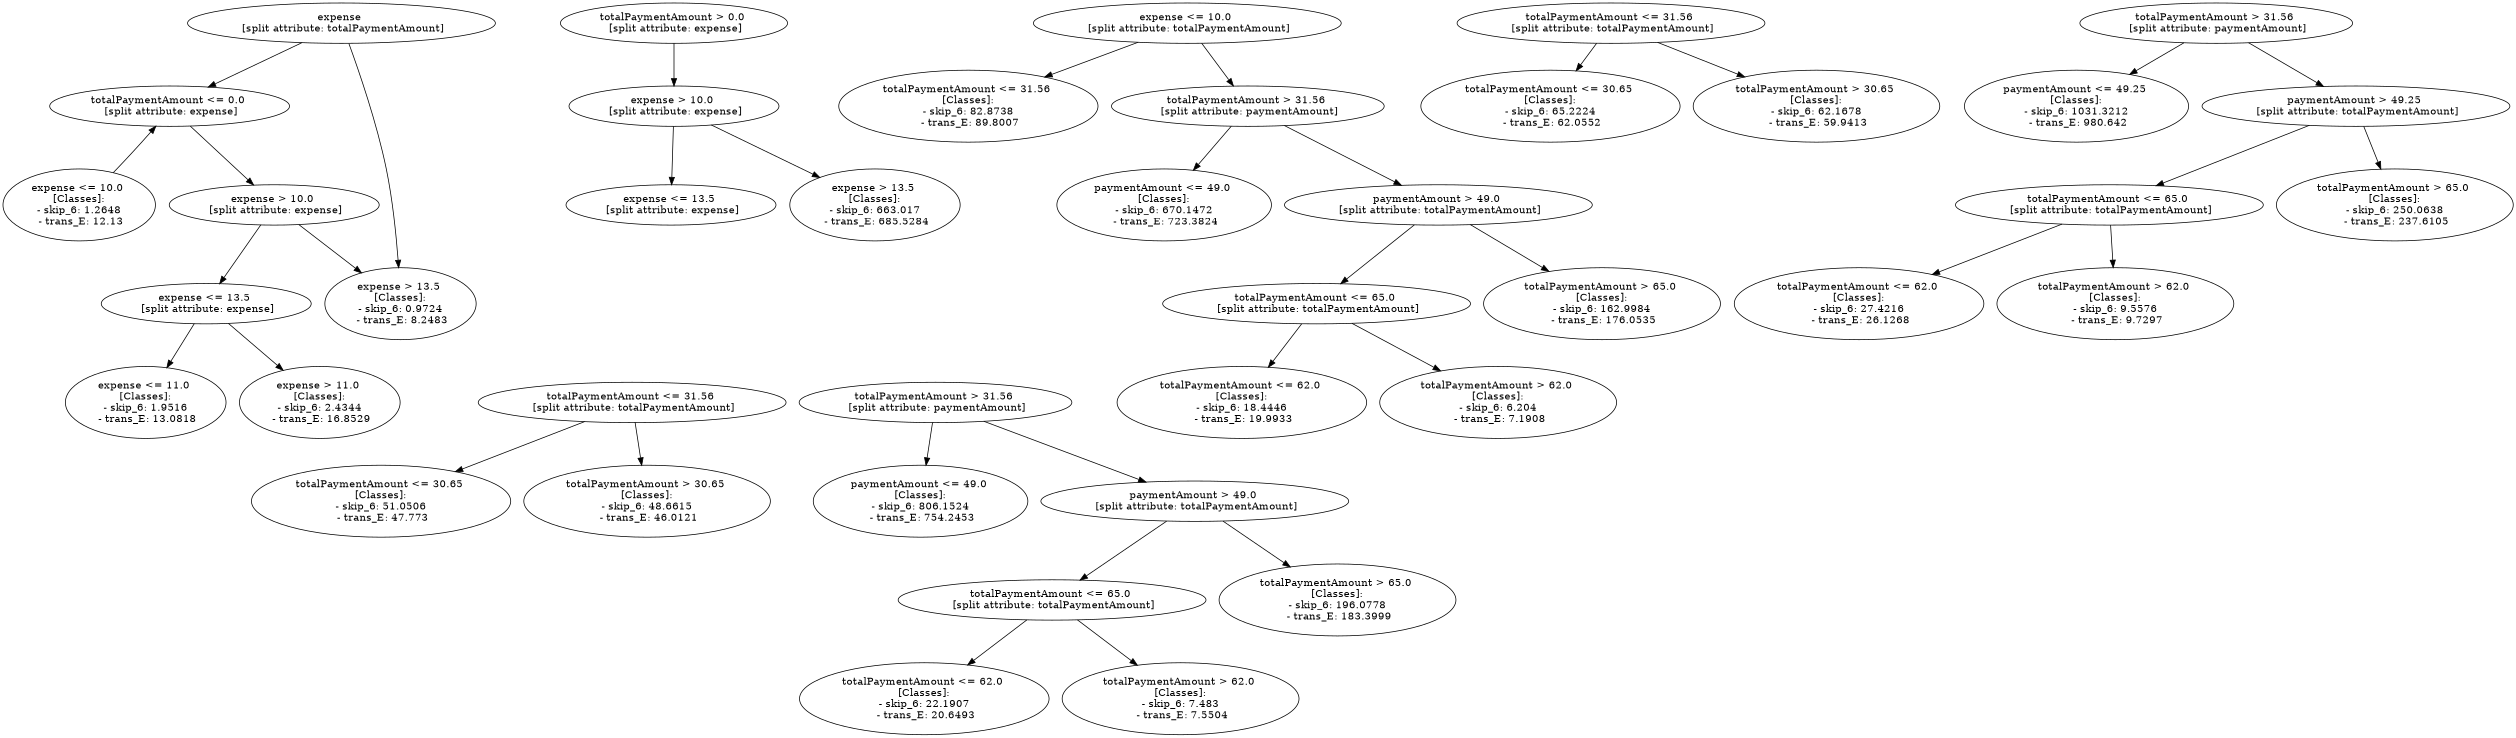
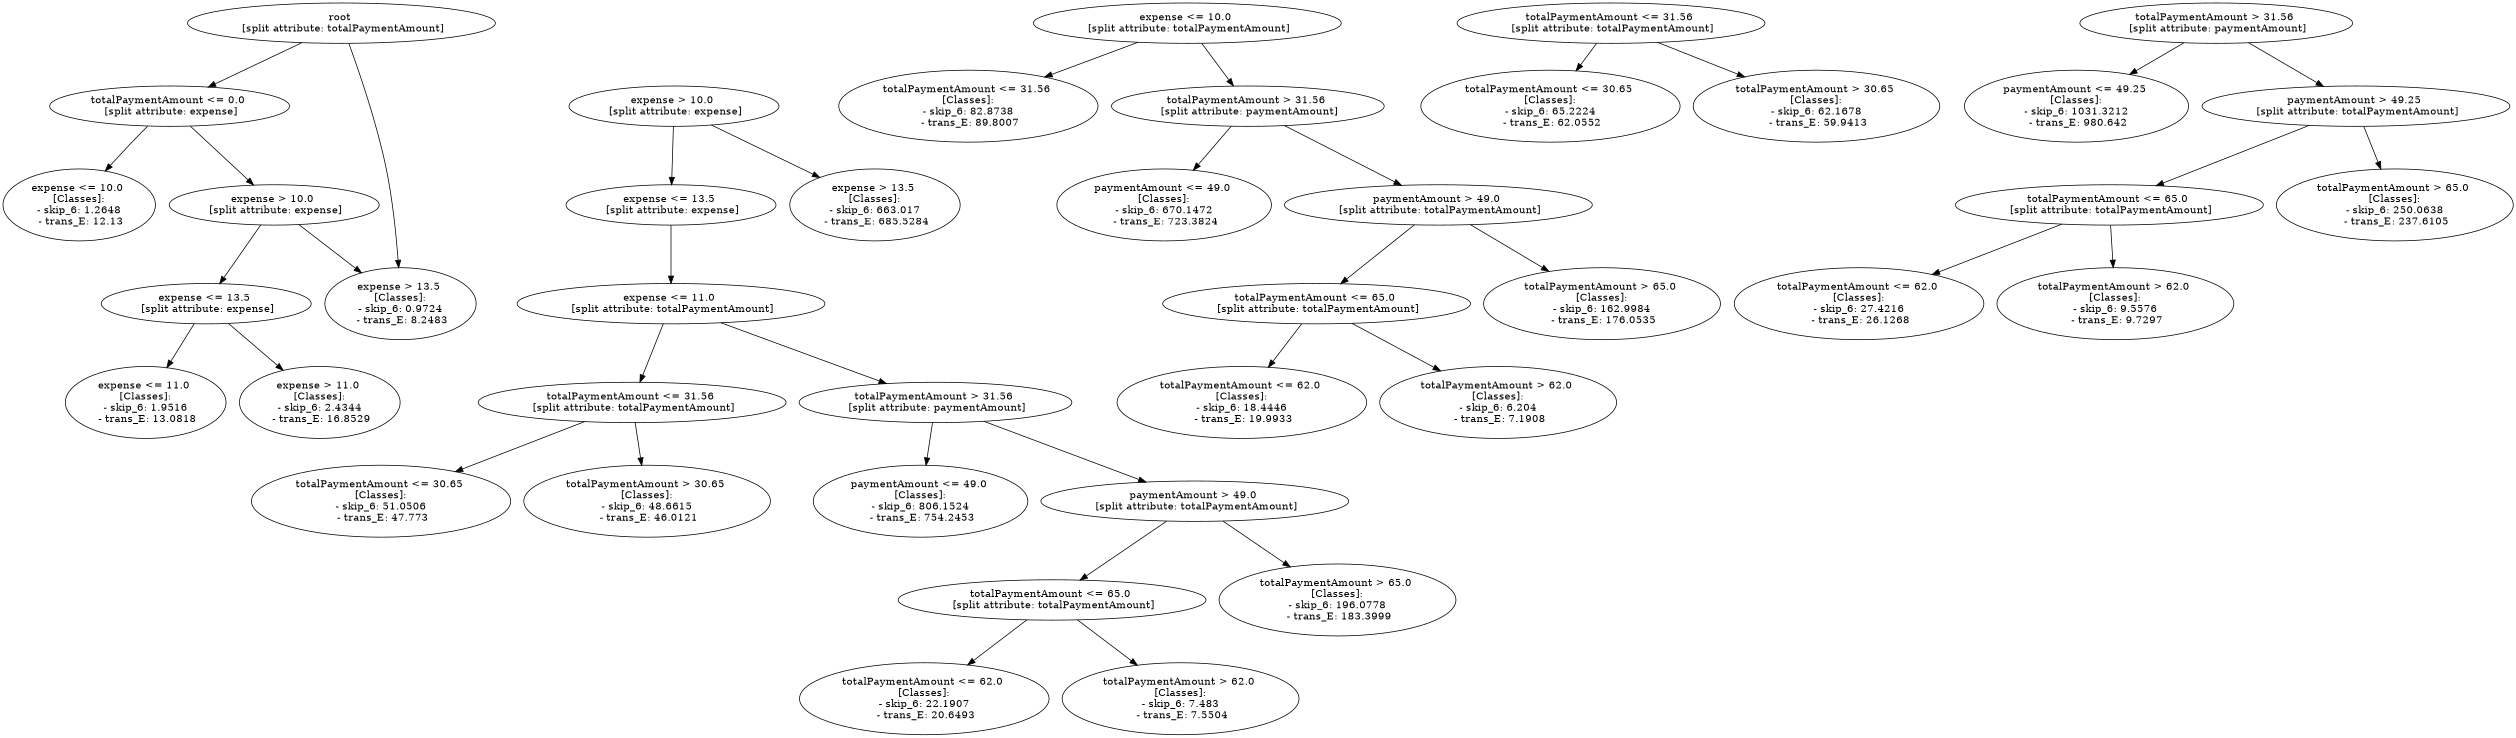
node "expense [split attribute: totalPaymentAmount]": label "expense [split attribute: totalPaymentAmount]" -> "root [split attribute: totalPaymentAmount]"
node "totalPaymentAmount > 0.0 [split attribute: expense]": removed
edge "expense <= 10.0 [Classes]: - skip_6: 1.2648 - trans_E: 12.13" -> "totalPaymentAmount <= 0.0 [split attribute: expense]": reversed
node "expense <= 11.0 [split attribute: totalPaymentAmount]": added
